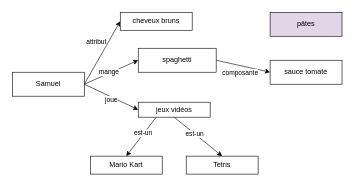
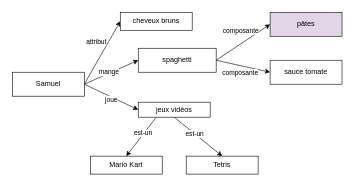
edge "spaghetti" -> "pâtes": added, label "composante"
